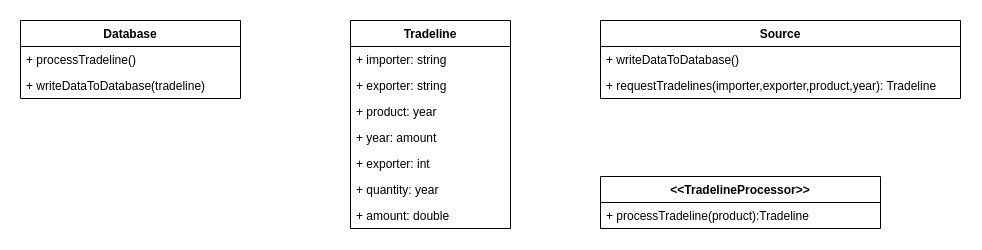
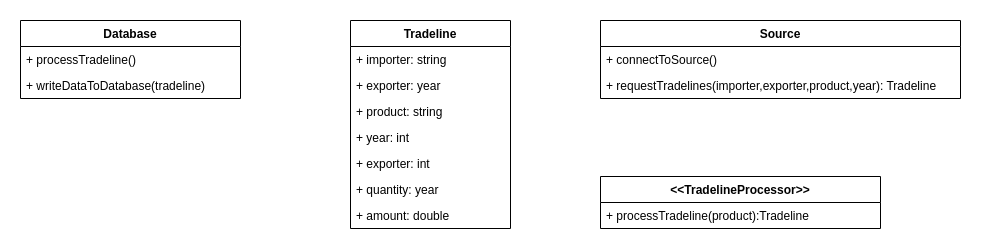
node "+ writeDataToDatabase()": label "+ writeDataToDatabase()" -> "+ connectToSource()"
node "+ exporter: string": label "+ exporter: string" -> "+ exporter: year"
node "+ product: year": label "+ product: year" -> "+ product: string"
node "+ year: amount": label "+ year: amount" -> "+ year: int"
